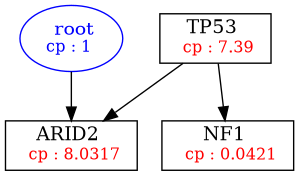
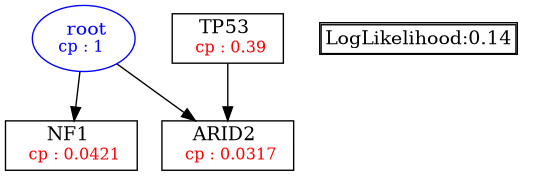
node "LogLikelihood:0.14": added
node "TP53": text "cp : 7.39" -> "cp : 0.39"
edge "TP53" -> "NF1": now "root" -> "NF1"
node "ARID2": text "cp : 8.0317" -> "cp : 0.0317"
